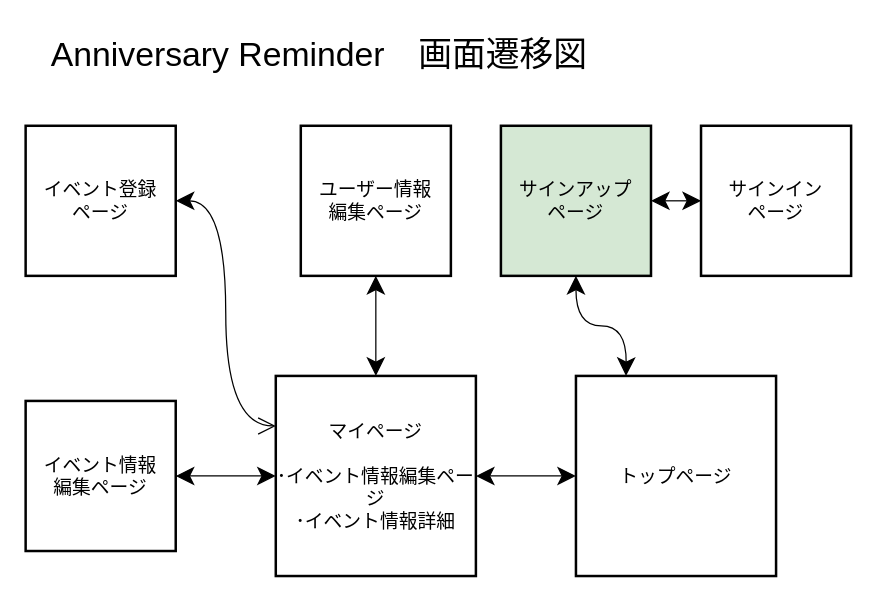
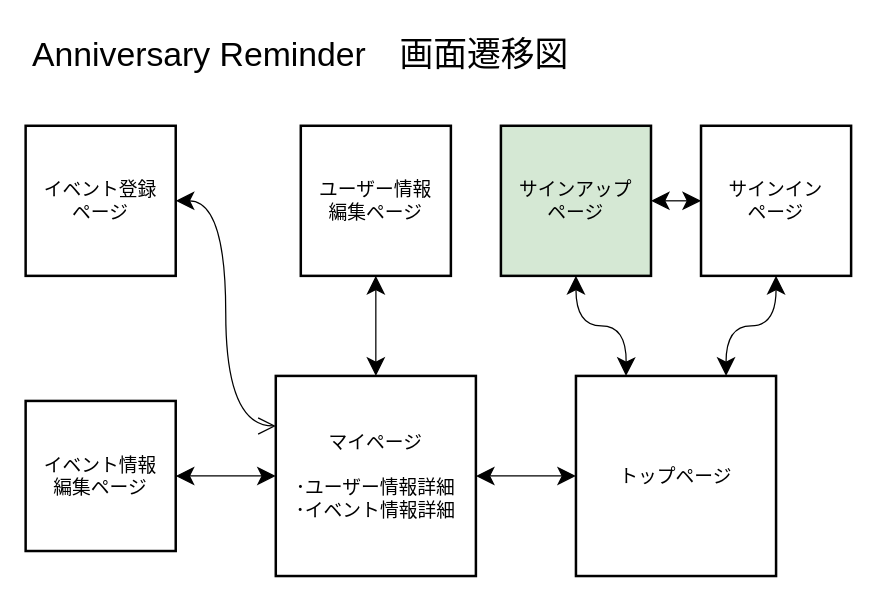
node "Anniversary Reminder 画面遷移図": moved (319, 51) -> (301, 51)
edge "サインインページ" -- "トップページ": added
node "マイページ･イベント情報編集ページ･イベント情報詳細": label "マイページ･イベント情報編集ページ･イベント情報詳細" -> "マイページ･ユーザー情報詳細･イベント情報詳細"
